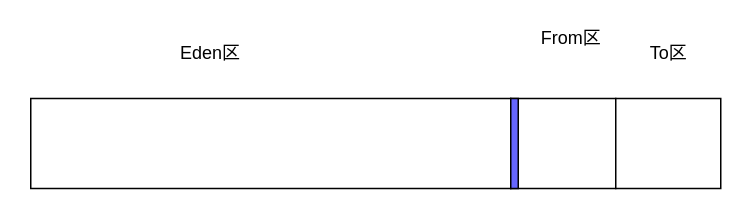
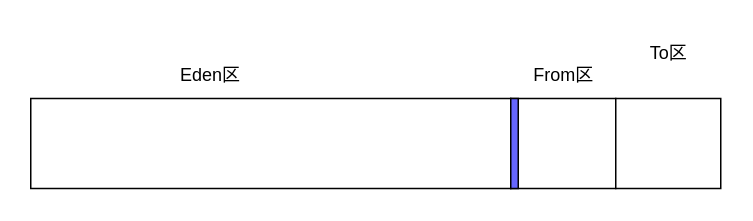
node "From区": moved (571, 38) -> (563, 76)
node "Eden区": moved (211, 53) -> (211, 76)
